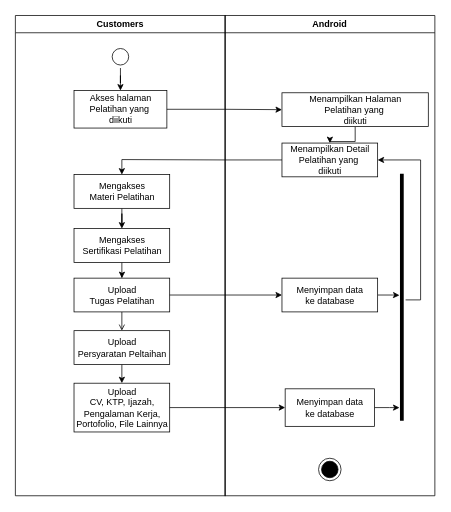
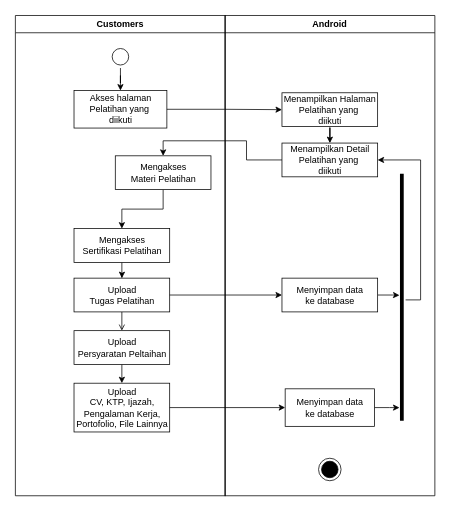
node "Menampilkan Halaman Pelatihan yang diikuti": size 146x34 -> 96x34
node "Mengakses Materi Pelatihan": moved (122, 191) -> (163, 173)
